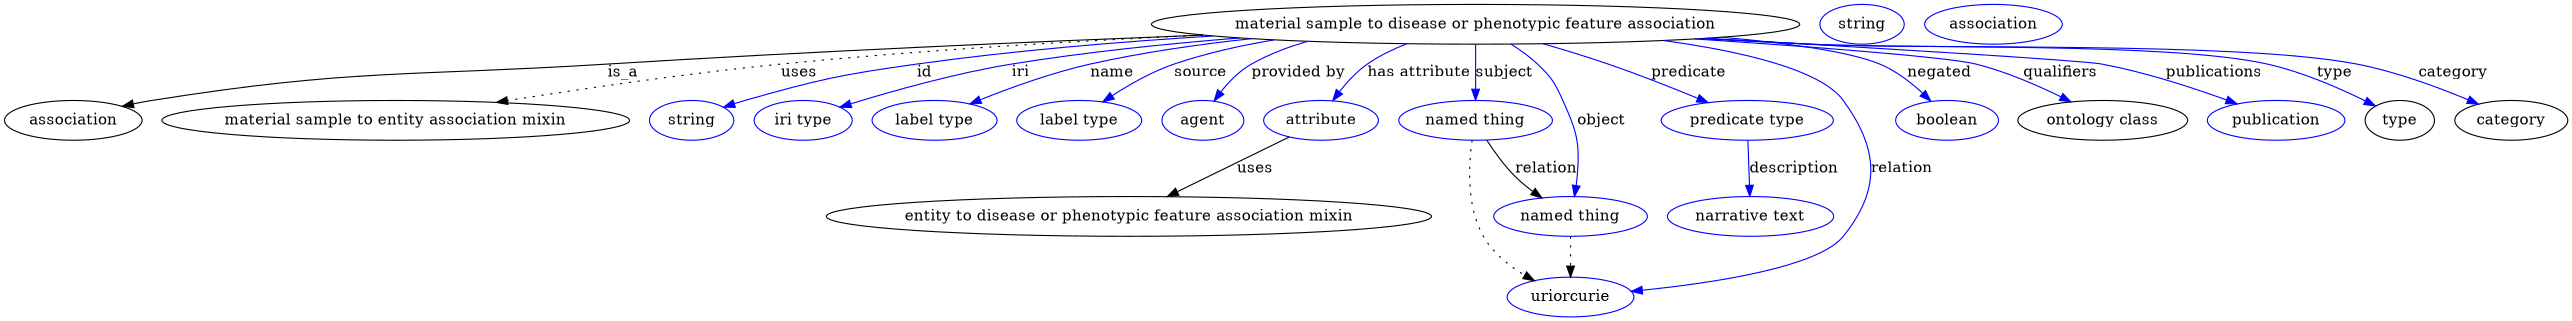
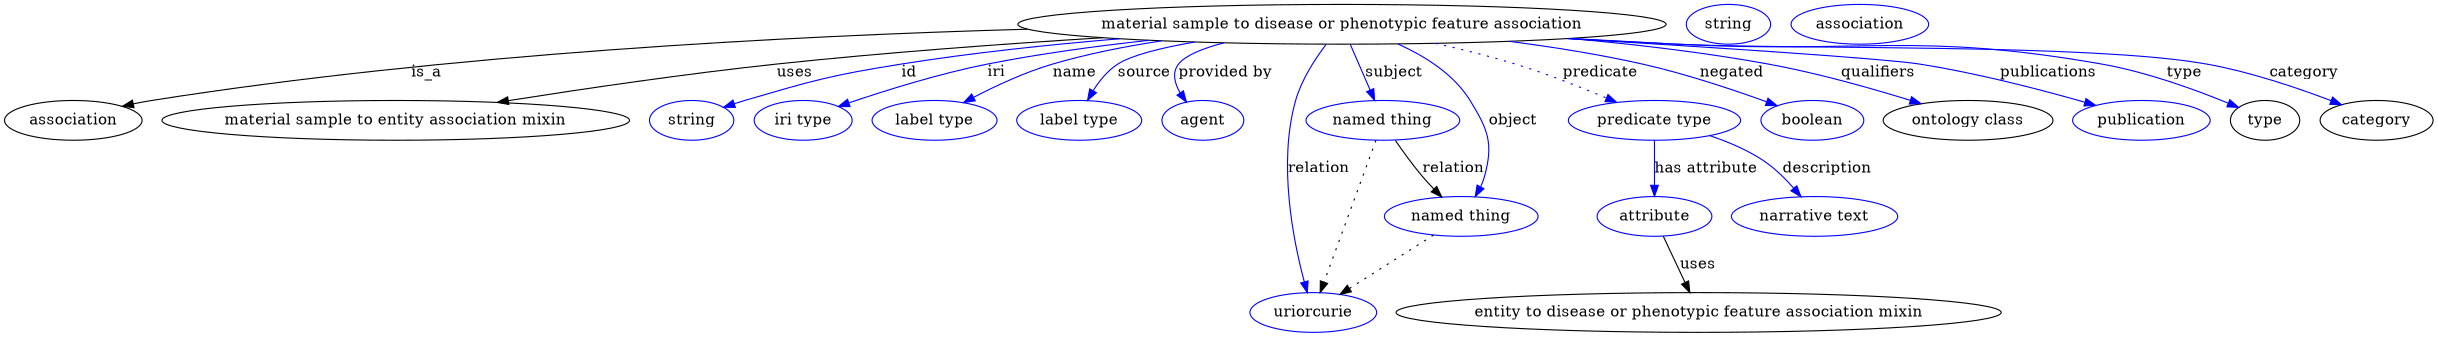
edge "material sample to disease or phenotypic feature association" -> "material sample to entity association mixin": style dotted -> solid
edge "material sample to disease or phenotypic feature association" -> "attribute": now "predicate type" -> "attribute"
edge "material sample to disease or phenotypic feature association" -> "predicate type": style solid -> dotted
